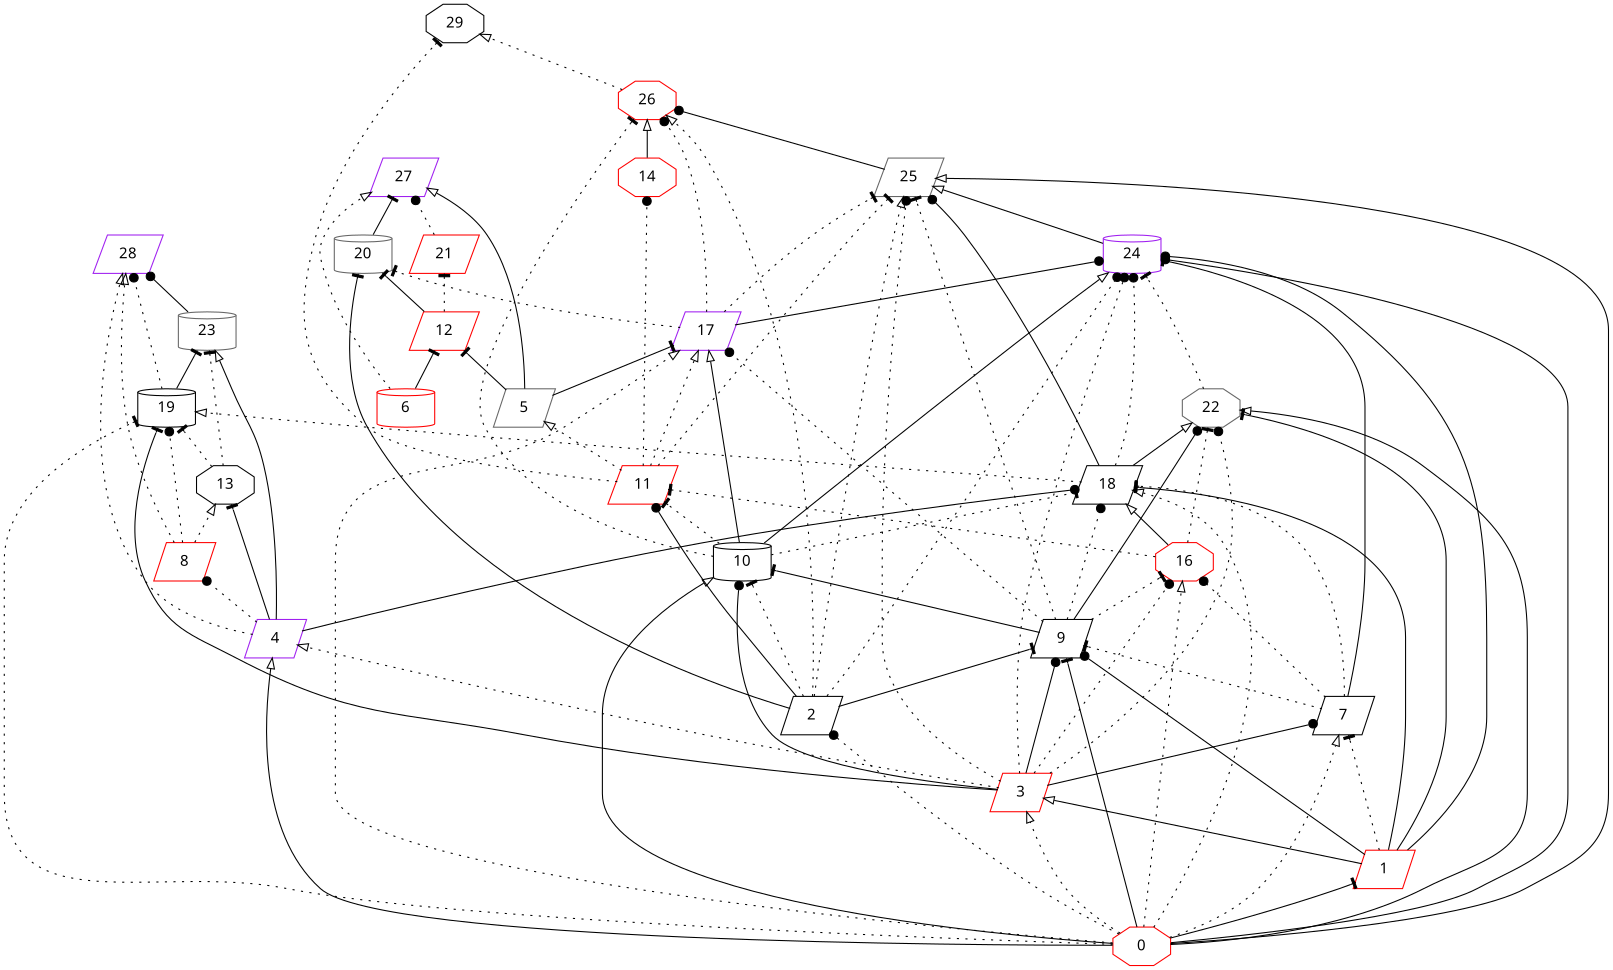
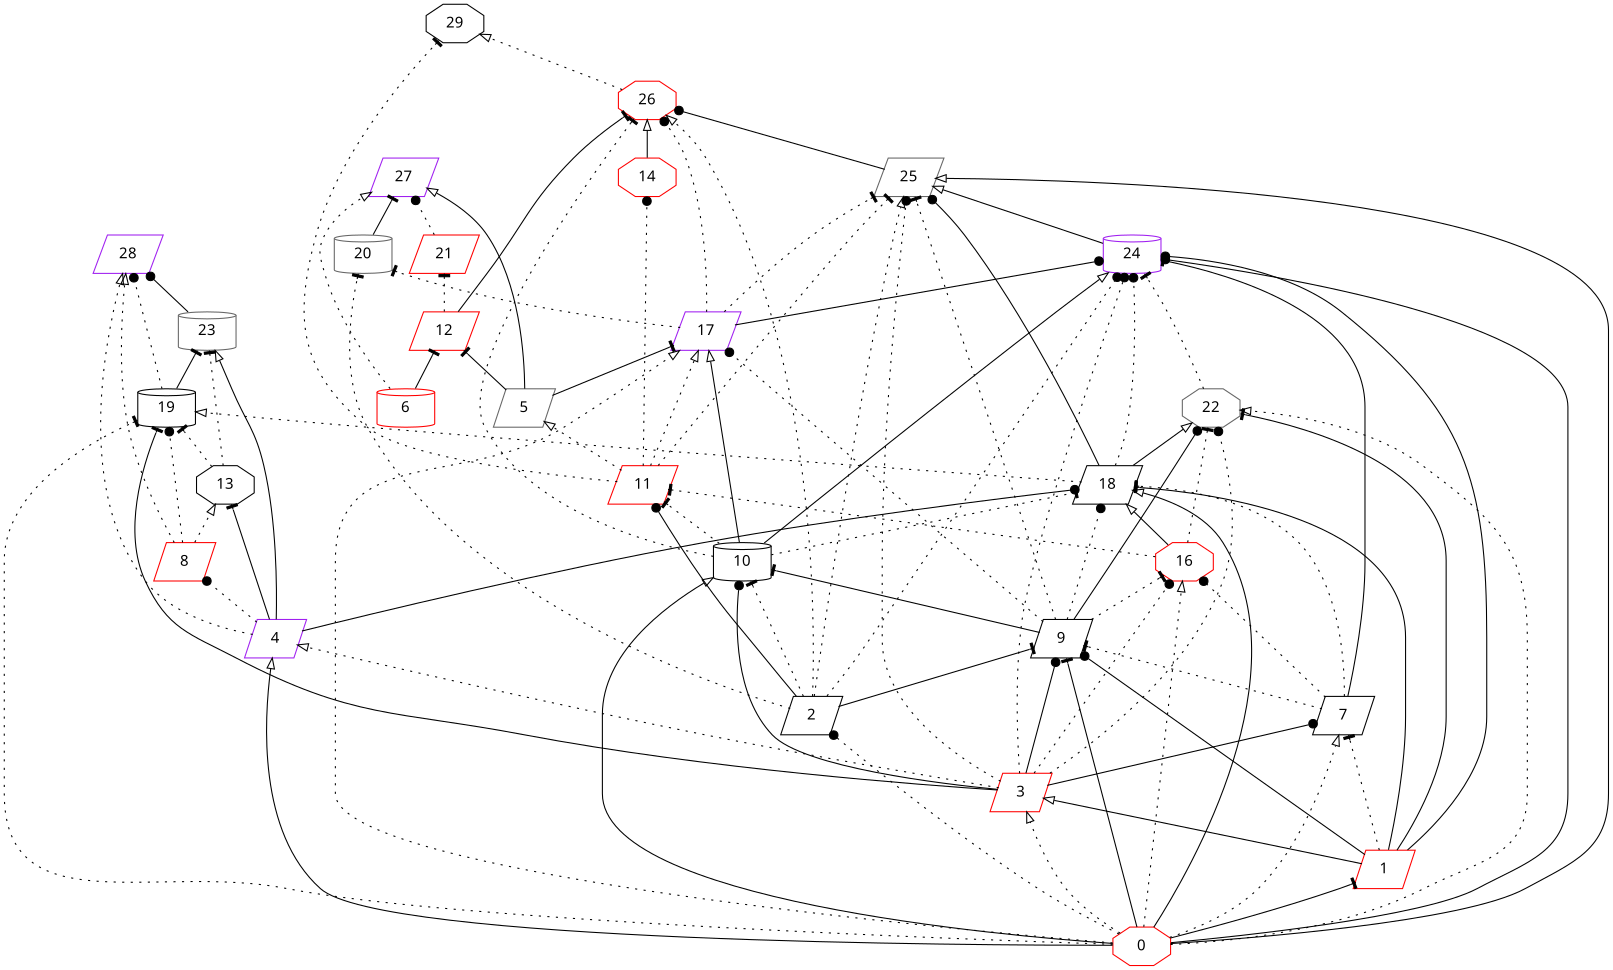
edge "12" -> "20": now "12" -> "26"
edge "2" -> "20": style solid -> dotted
edge "0" -> "18": style dotted -> solid
edge "0" -> "22": style solid -> dotted
